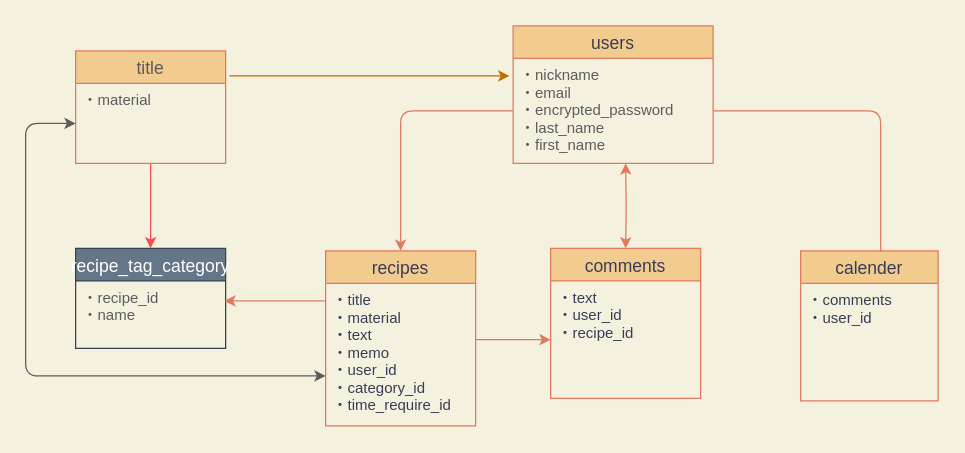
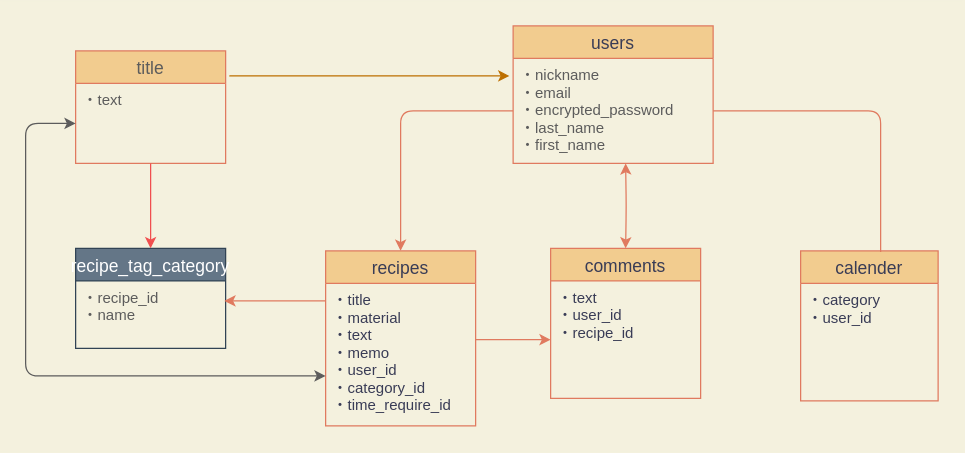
node "・material": label "・material" -> "・text"
node "・comments ・user_id": label "・comments ・user_id" -> "・category ・user_id"
